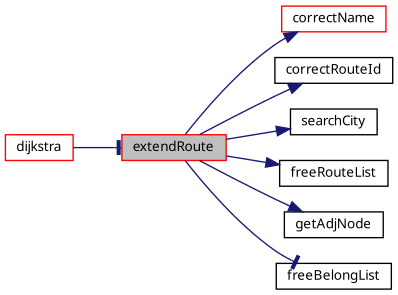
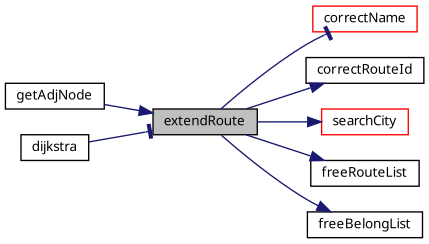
edge "extendRoute" -> "correctName": arrowhead normal -> tee
node "searchCity": color black -> red
node "dijkstra": color red -> black
node "extendRoute": color red -> black
edge "extendRoute" -> "getAdjNode": reversed
edge "extendRoute" -> "freeBelongList": arrowhead tee -> normal
